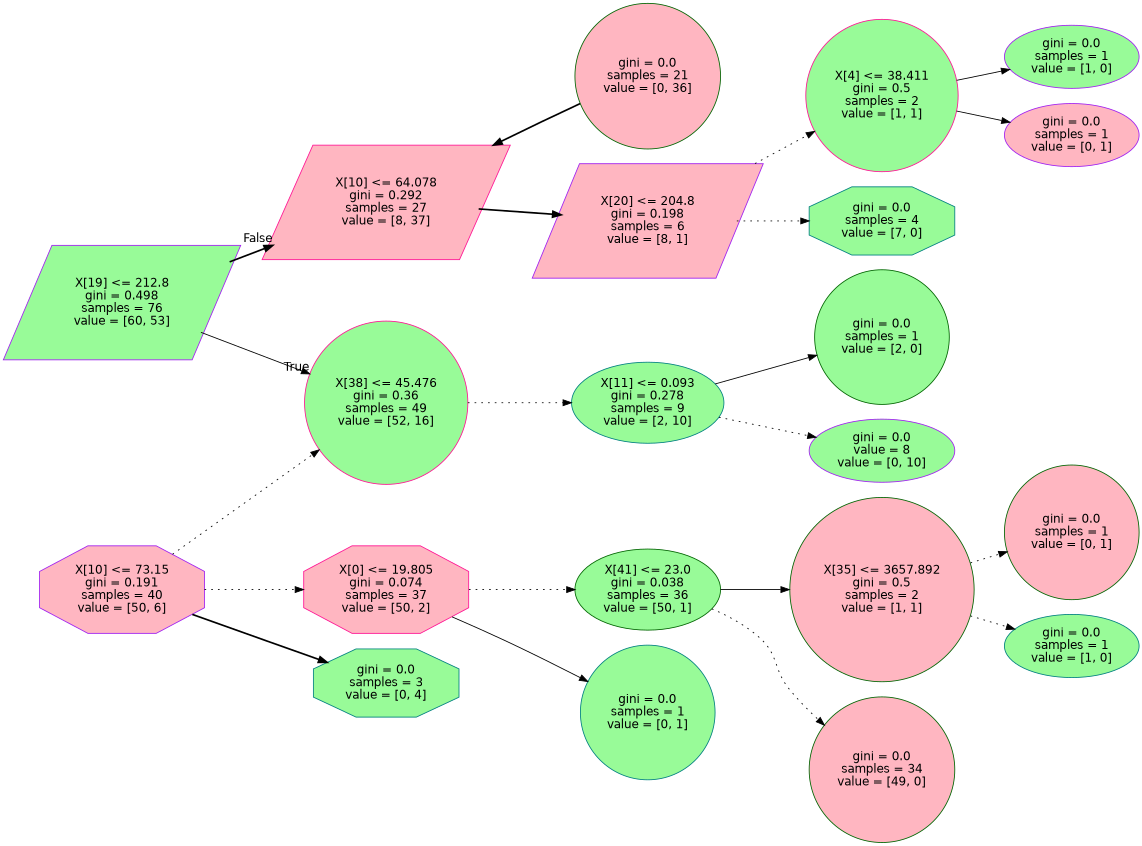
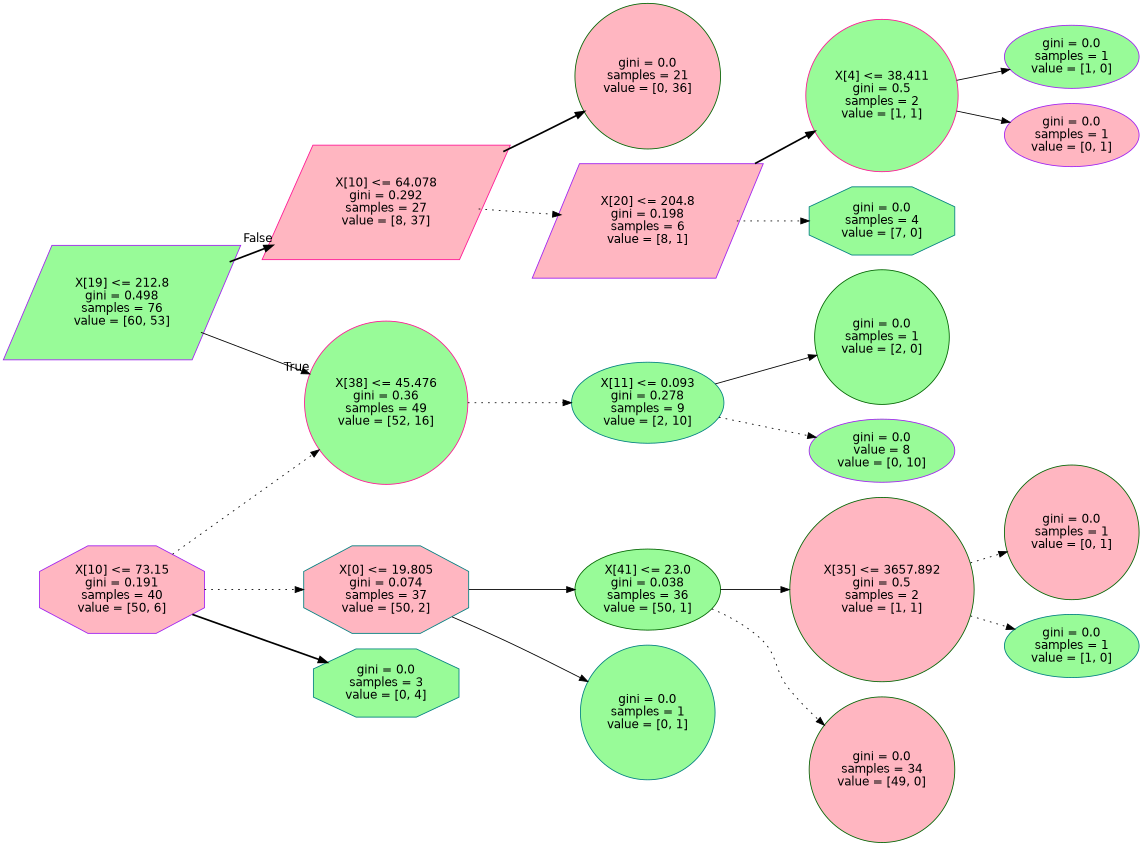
edge "gini = 0.0 samples = 21 value = [0, 36]" -> "X[10] <= 64.078 gini = 0.292 samples = 27 value = [8, 37]": reversed
edge "X[20] <= 204.8 gini = 0.198 samples = 6 value = [8, 1]" -> "X[4] <= 38.411 gini = 0.5 samples = 2 value = [1, 1]": style dotted -> bold
edge "X[10] <= 64.078 gini = 0.292 samples = 27 value = [8, 37]" -> "X[20] <= 204.8 gini = 0.198 samples = 6 value = [8, 1]": style bold -> dotted
node "X[0] <= 19.805 gini = 0.074 samples = 37 value = [50, 2]": color deeppink -> teal
edge "X[0] <= 19.805 gini = 0.074 samples = 37 value = [50, 2]" -> "X[41] <= 23.0 gini = 0.038 samples = 36 value = [50, 1]": style dotted -> solid
